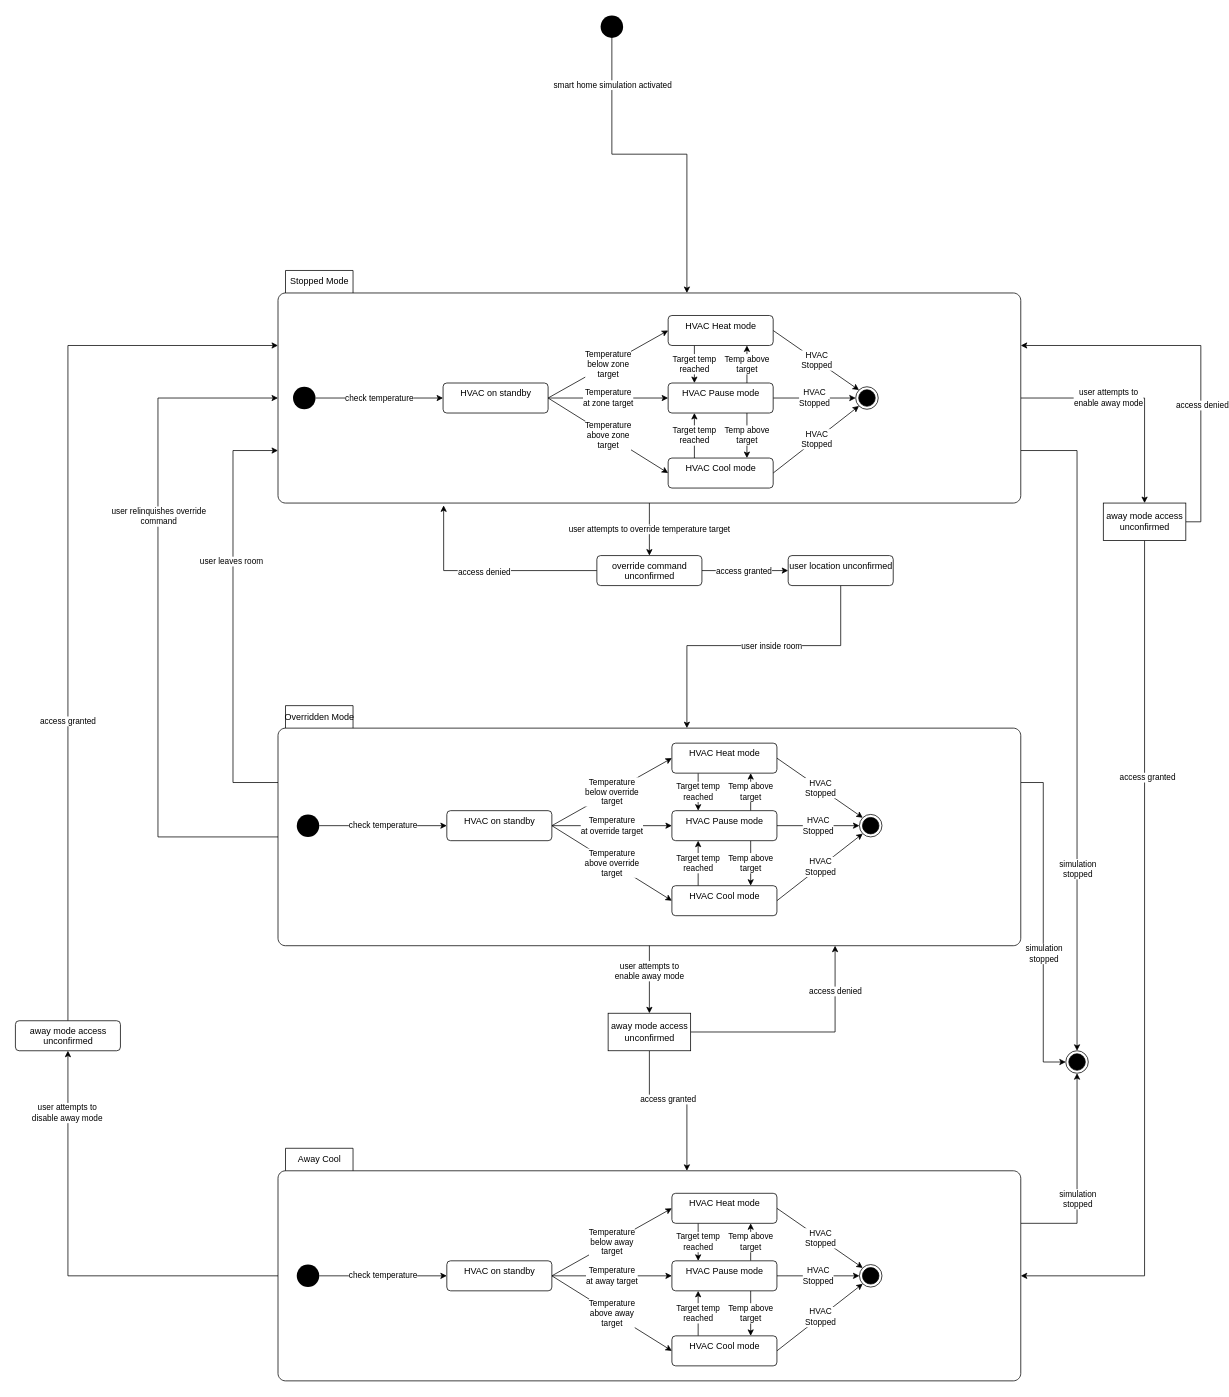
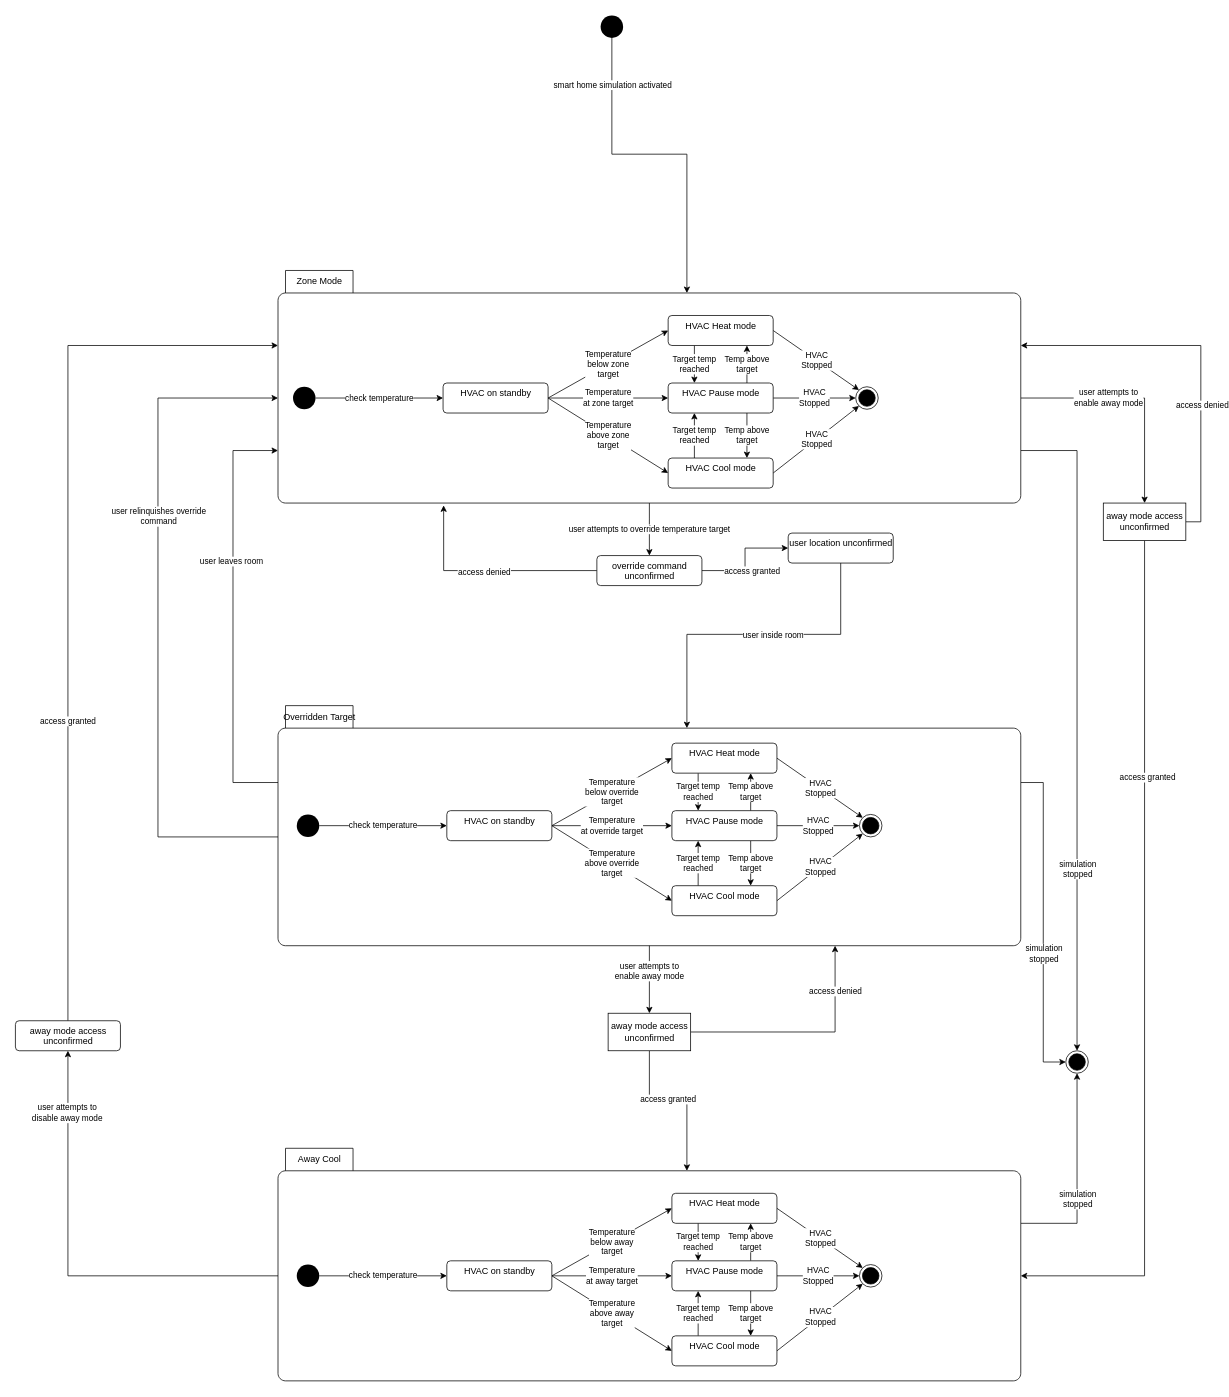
node "Stopped Mode": label "Stopped Mode" -> "Zone Mode"
node "user location unconfirmed": moved (840, 570) -> (840, 548)
node "Overridden Mode": label "Overridden Mode" -> "Overridden Target"
